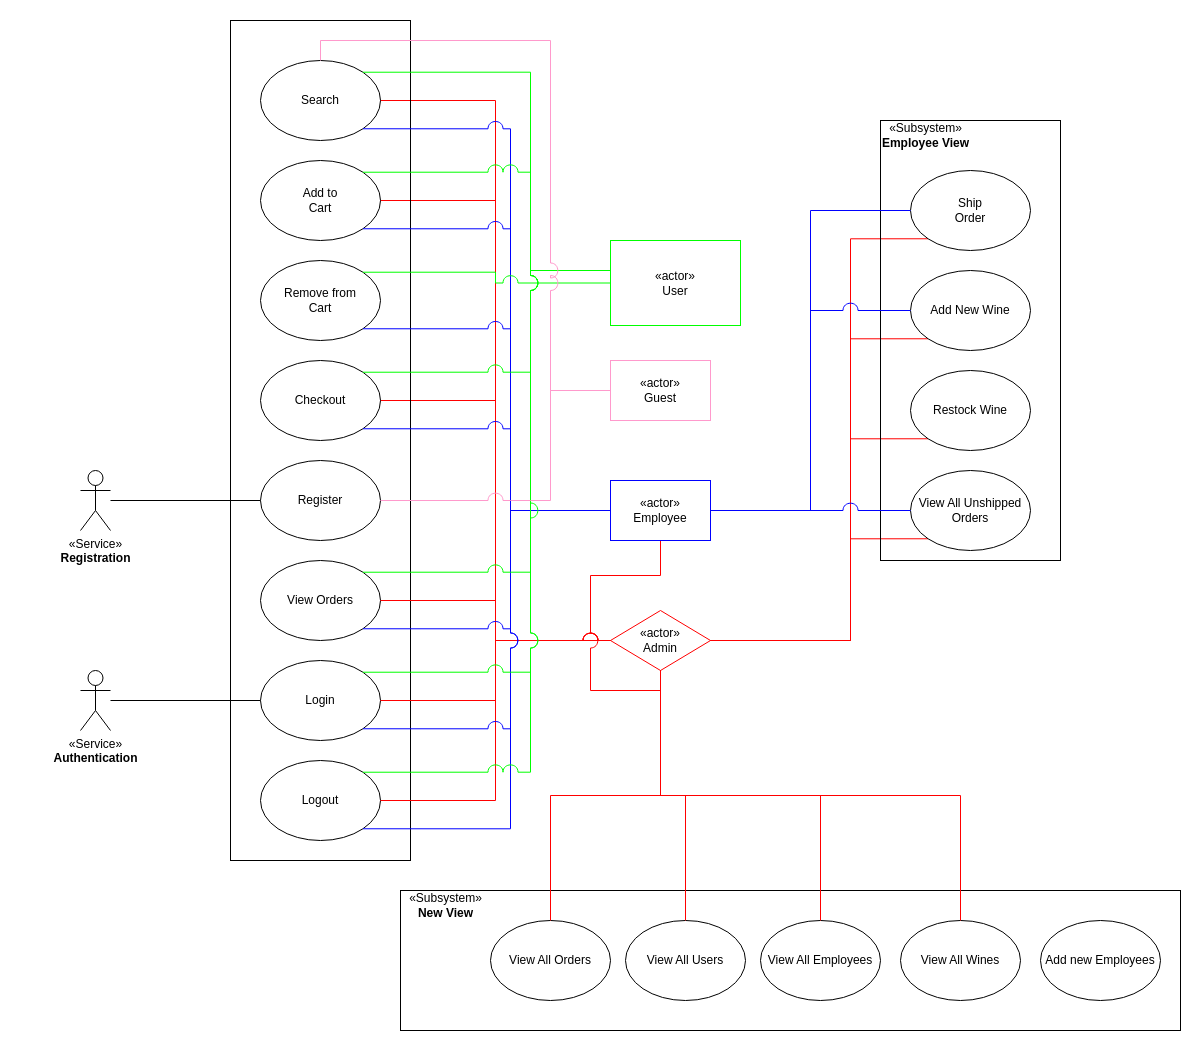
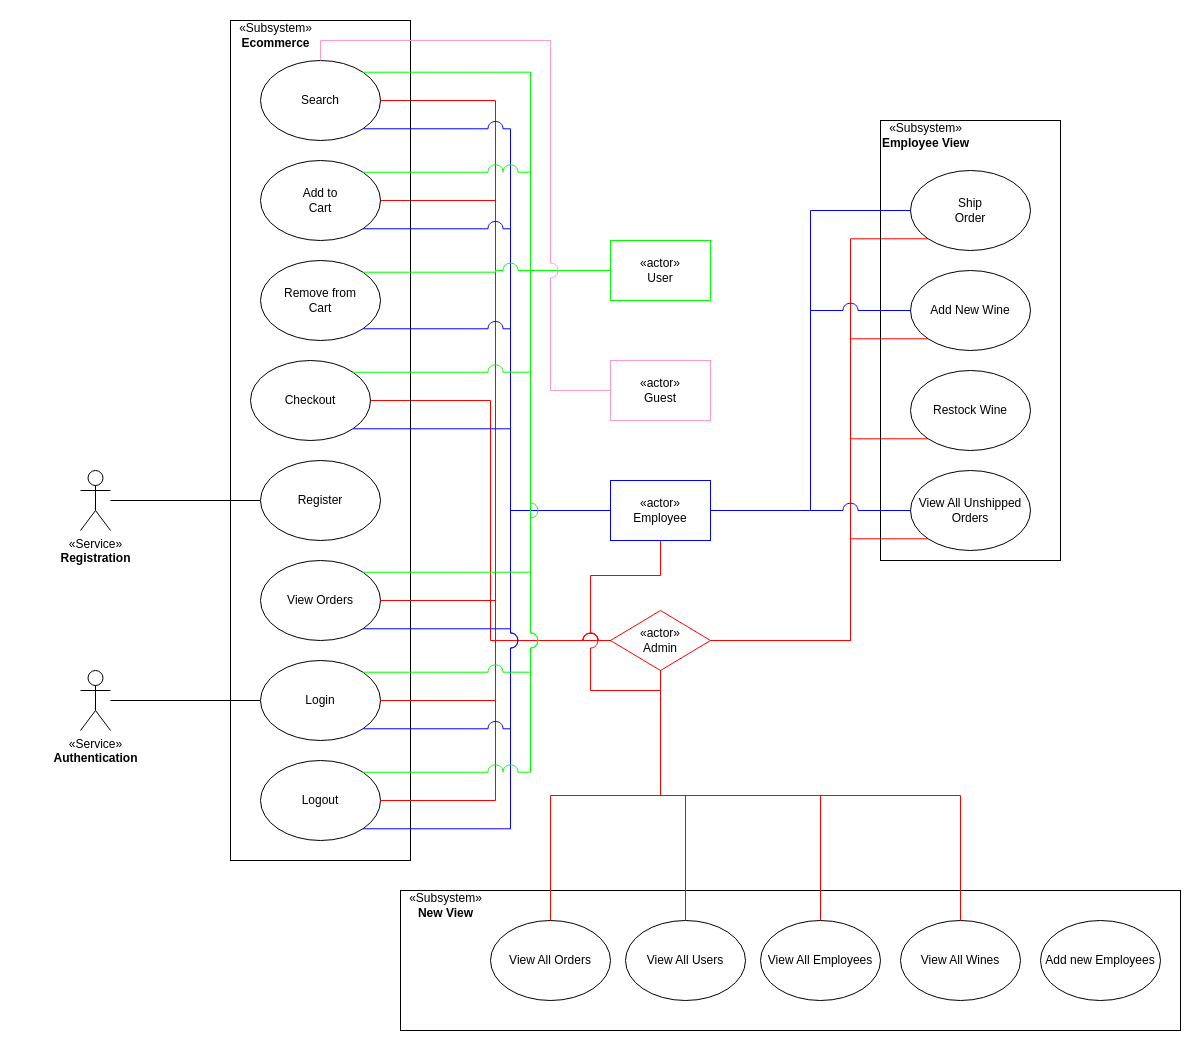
node "«Subsystem» Ecommerce": added
node "«actor» User": size 130x85 -> 100x60
node "Checkout": moved (321, 401) -> (311, 401)
edge "«actor» Guest" -- "Register": removed
